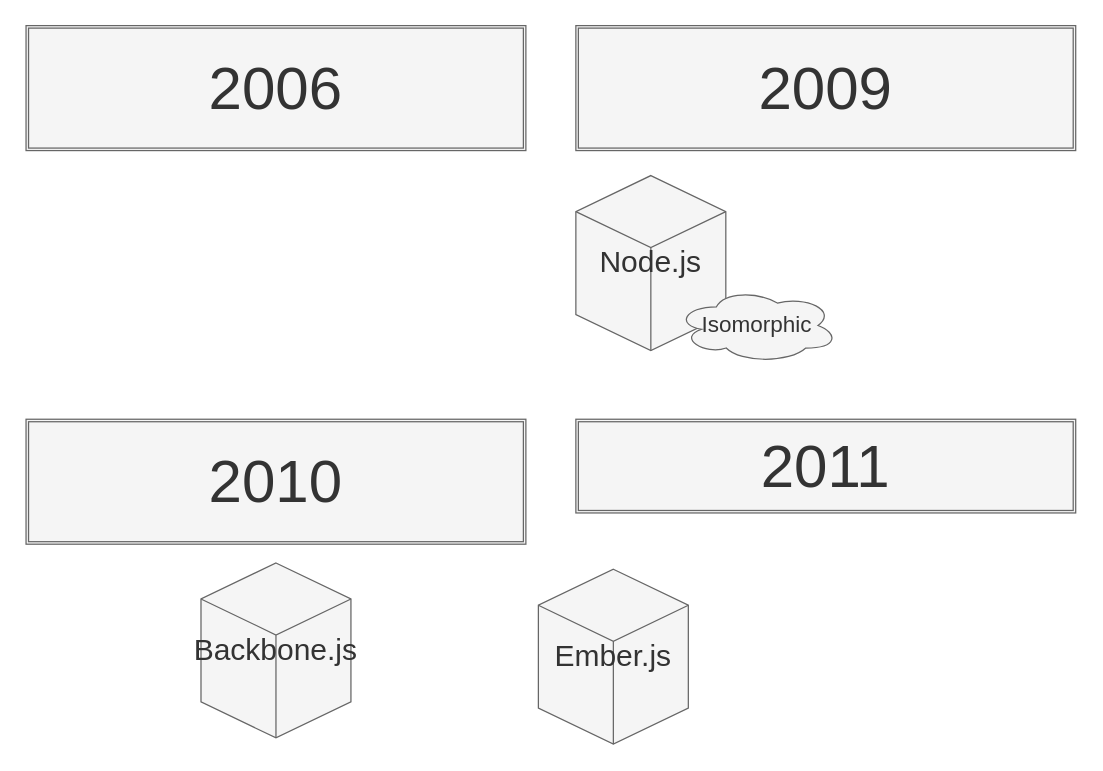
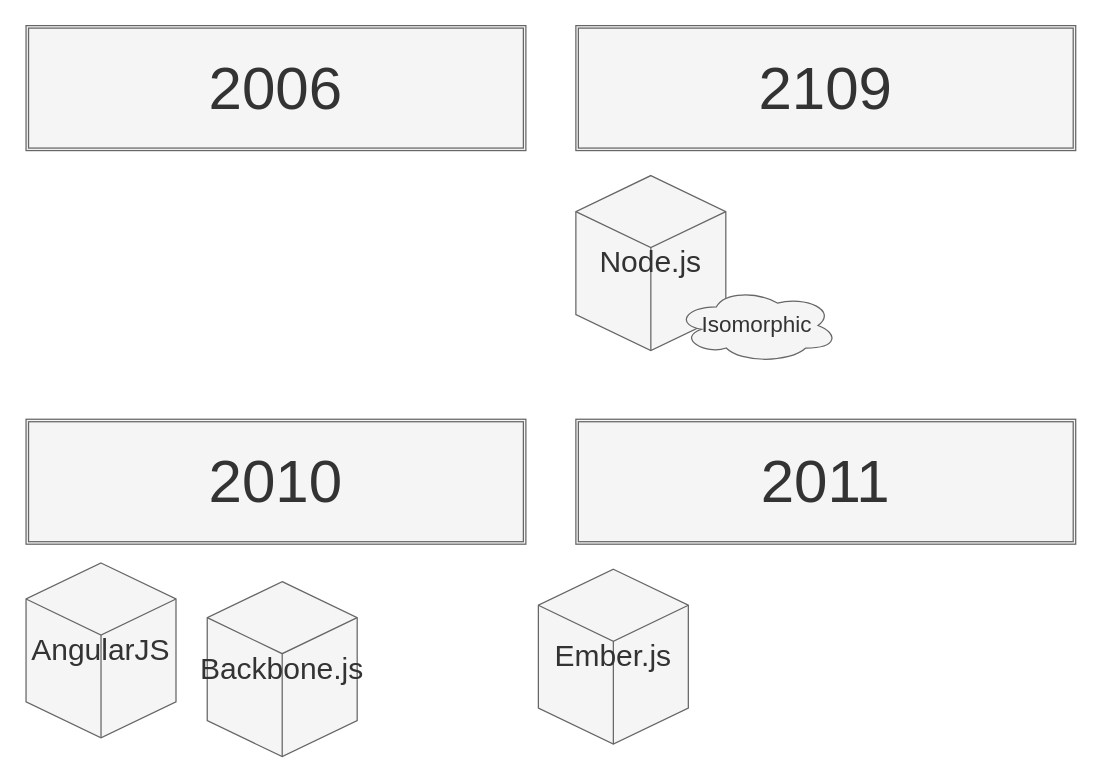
node "2009": label "2009" -> "2109"
node "2011": size 500x94 -> 500x125
node "AngularJS": added
node "Backbone.js": moved (276, 651) -> (282, 669)
